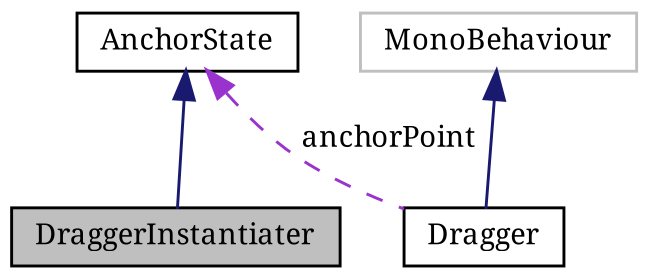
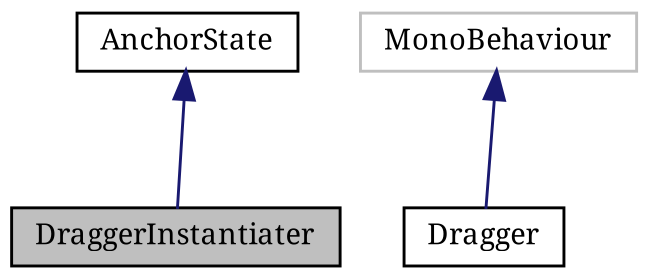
edge "Dragger" -> "AnchorState": removed, label "anchorPoint"
